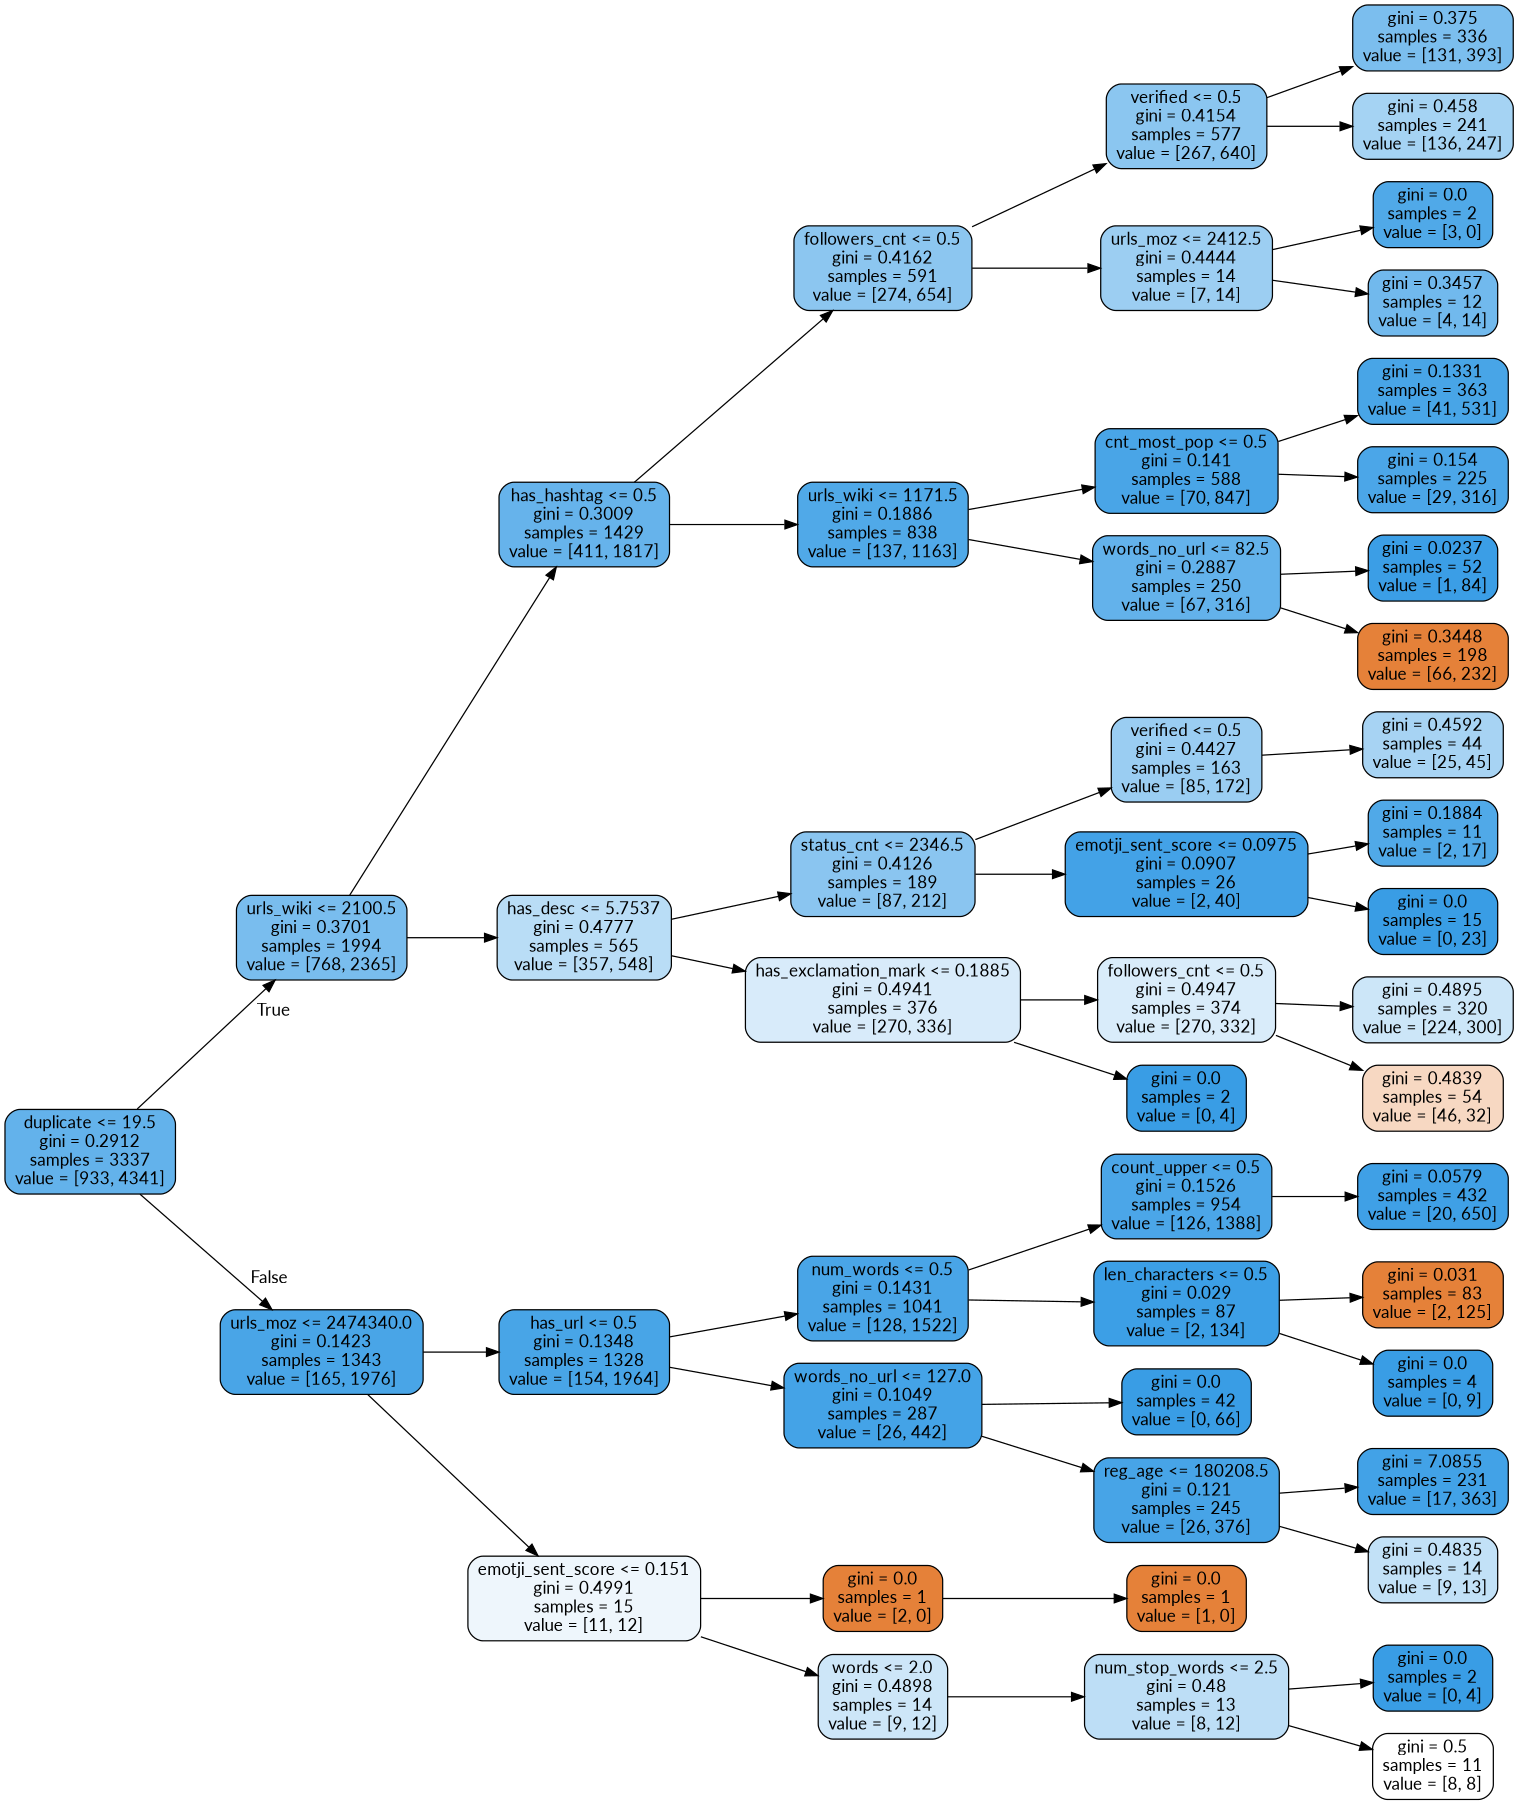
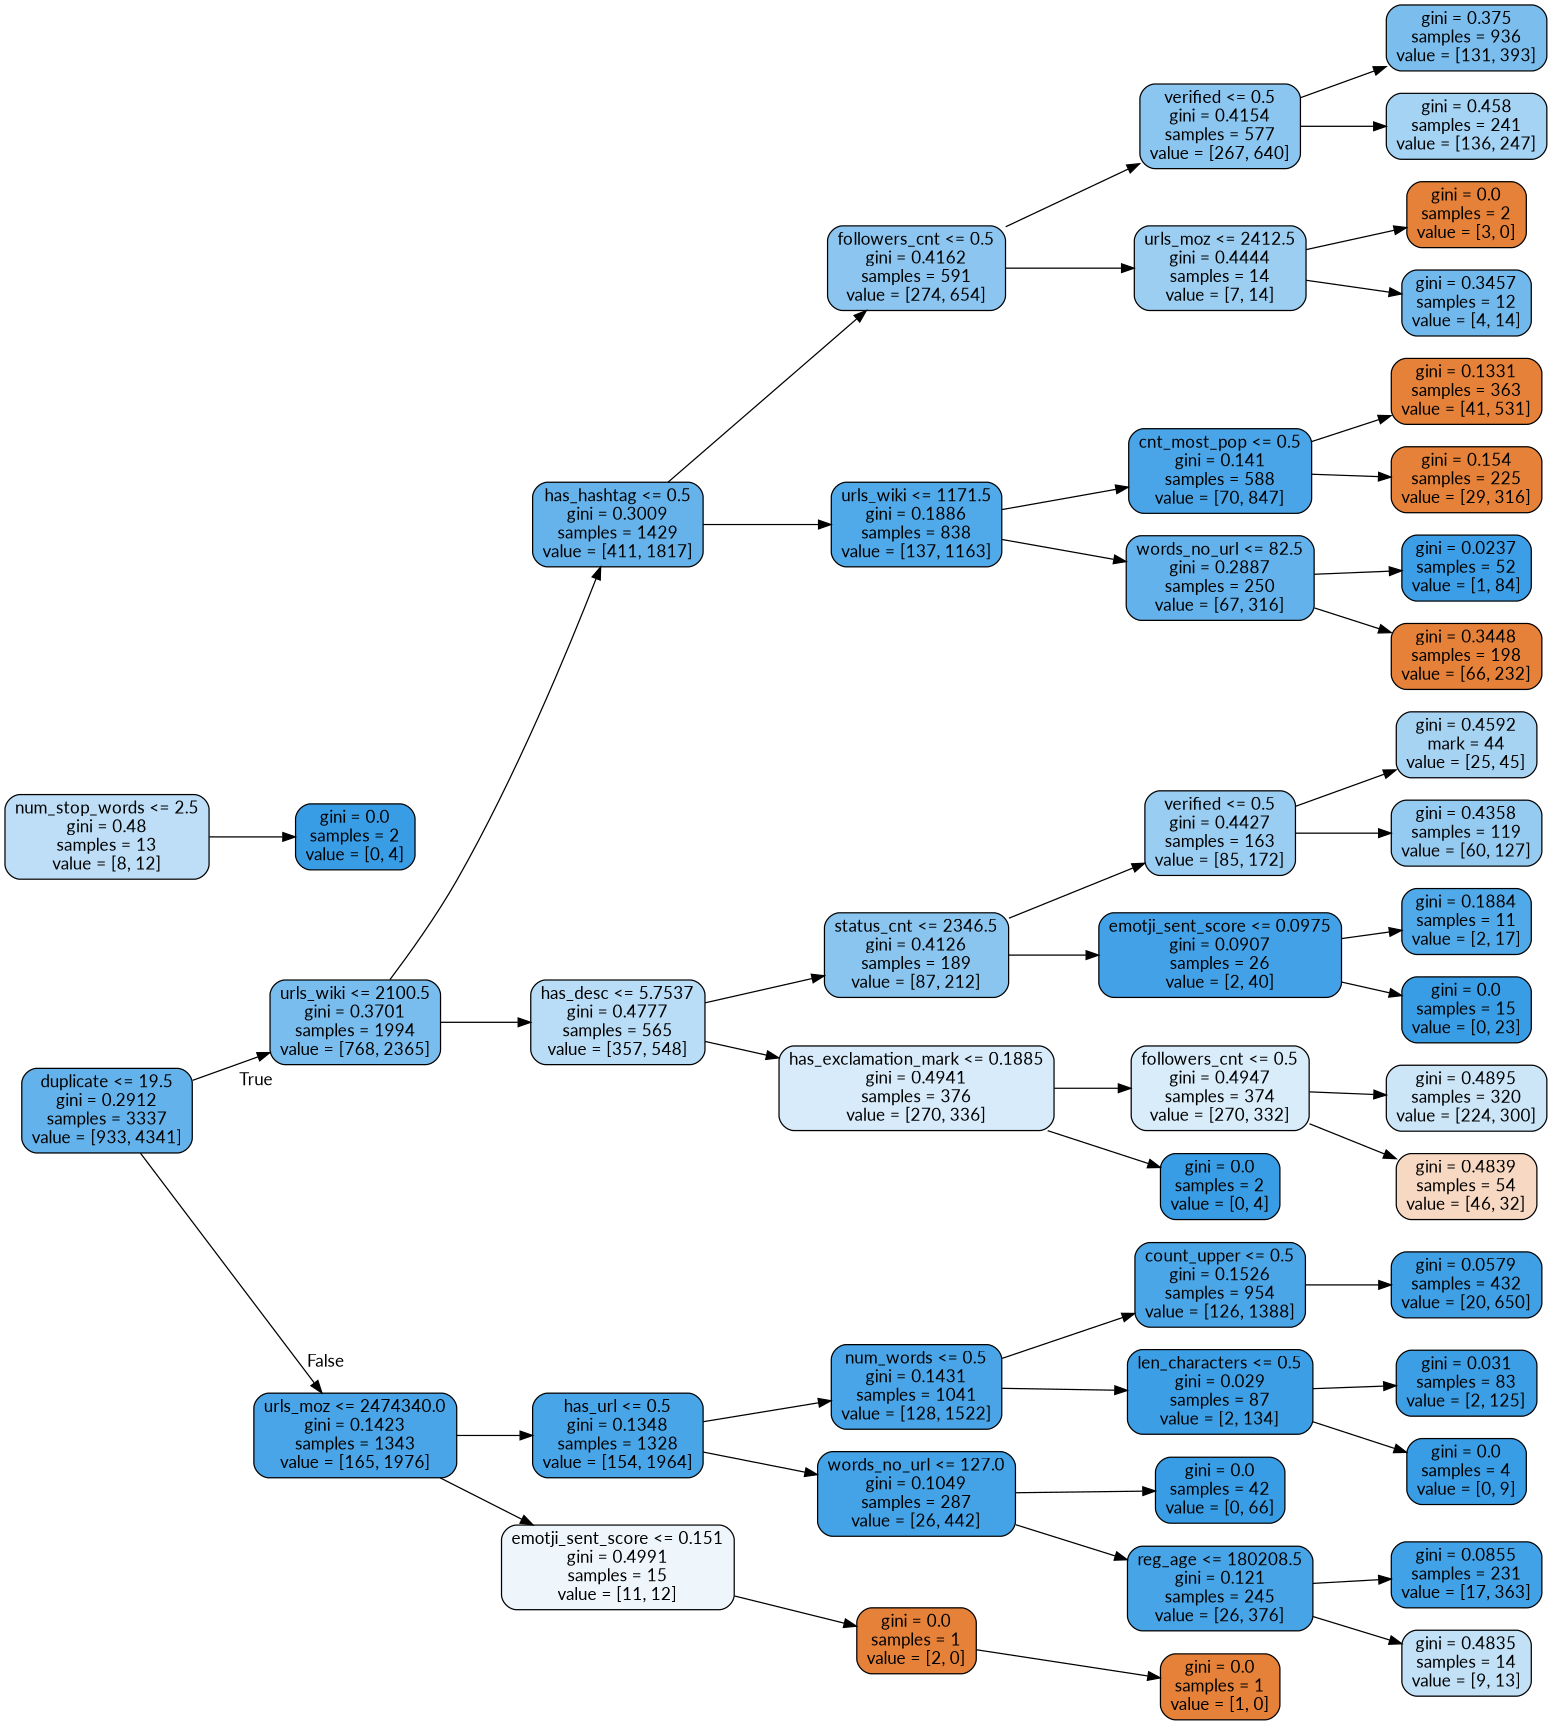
node "gini = 0.375 samples = 336 value = [131, 393]": label "gini = 0.375 samples = 336 value = [131, 393]" -> "gini = 0.375 samples = 936 value = [131, 393]"
node "gini = 0.0 samples = 2 value = [3, 0]": fillcolor #399de5e1 -> #e58139ff
node "gini = 0.1331 samples = 363 value = [41, 531]": fillcolor #399de5eb -> #e58139ff
node "gini = 0.154 samples = 225 value = [29, 316]": fillcolor #399de5e8 -> #e58139ff
node "gini = 0.4592 samples = 44 value = [25, 45]": label "gini = 0.4592 samples = 44 value = [25, 45]" -> "gini = 0.4592 mark = 44 value = [25, 45]"
node "gini = 0.4358 samples = 119 value = [60, 127]": added
node "gini = 0.031 samples = 83 value = [2, 125]": fillcolor #e58139ff -> #399de5fb
node "gini = 7.0855 samples = 231 value = [17, 363]": label "gini = 7.0855 samples = 231 value = [17, 363]" -> "gini = 0.0855 samples = 231 value = [17, 363]"
node "words <= 2.0 gini = 0.4898 samples = 14 value = [9, 12]": removed
node "gini = 0.5 samples = 11 value = [8, 8]": removed
